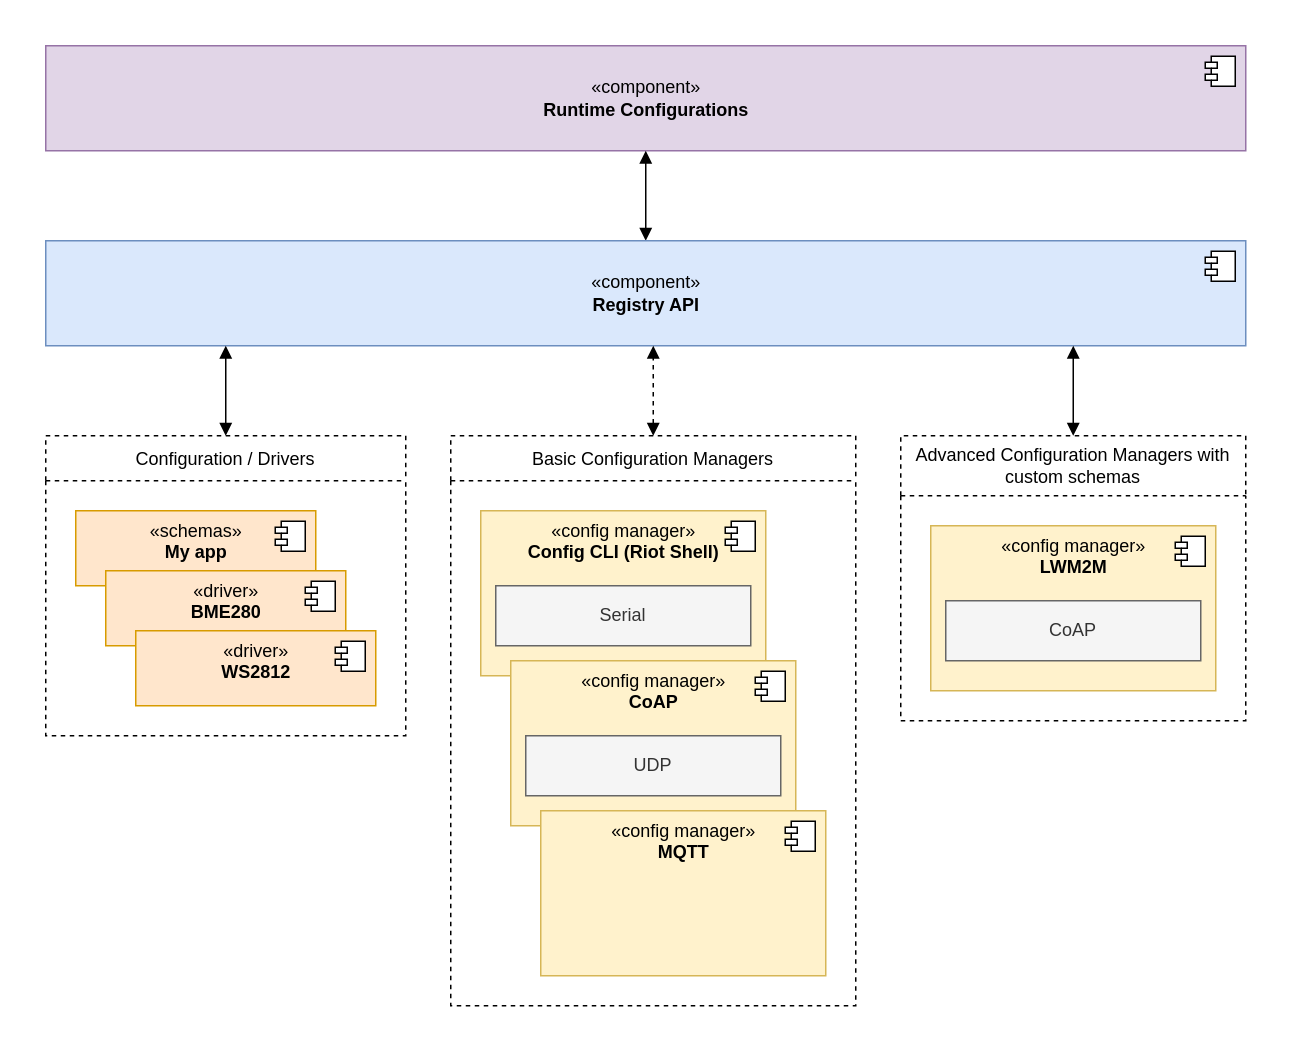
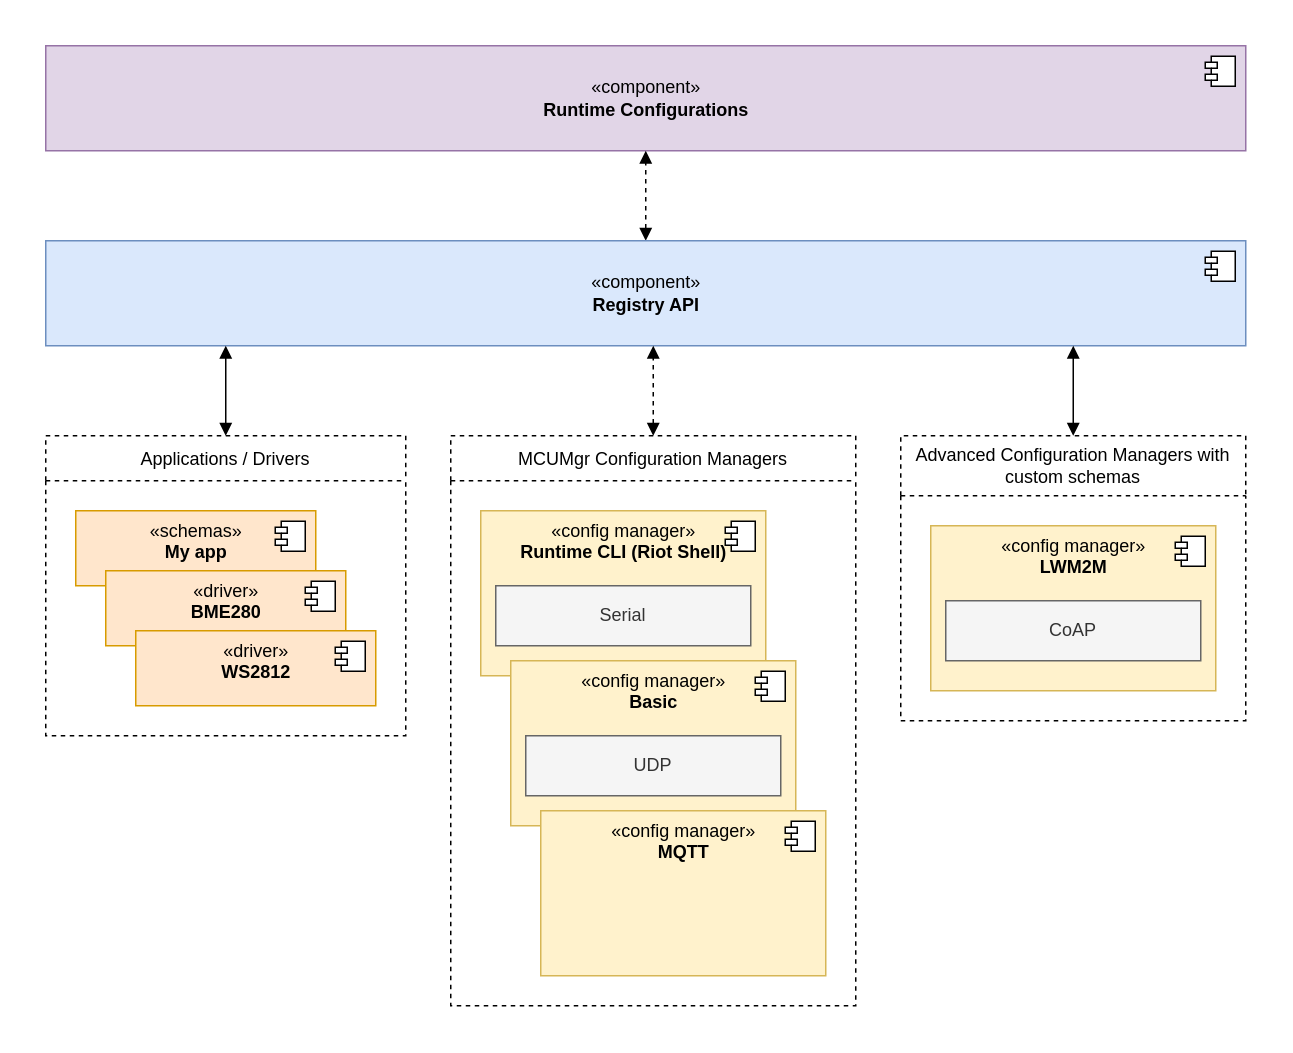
edge "«component» Runtime Configurations" -- "«component» Registry API": style solid -> dashed
node "Configuration / Drivers": label "Configuration / Drivers" -> "Applications / Drivers"
node "Basic Configuration Managers": label "Basic Configuration Managers" -> "MCUMgr Configuration Managers"
node "«config manager» Config CLI (Riot Shell)": label "«config manager» Config CLI (Riot Shell)" -> "«config manager» Runtime CLI (Riot Shell)"
node "«config manager» CoAP": label "«config manager» CoAP" -> "«config manager» Basic"
